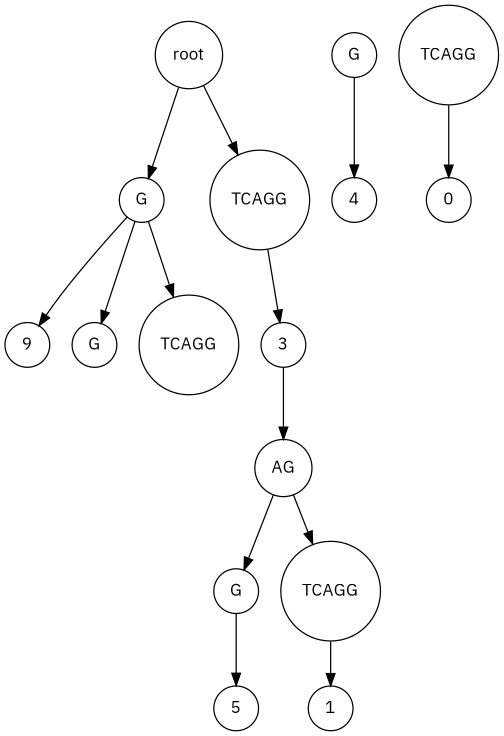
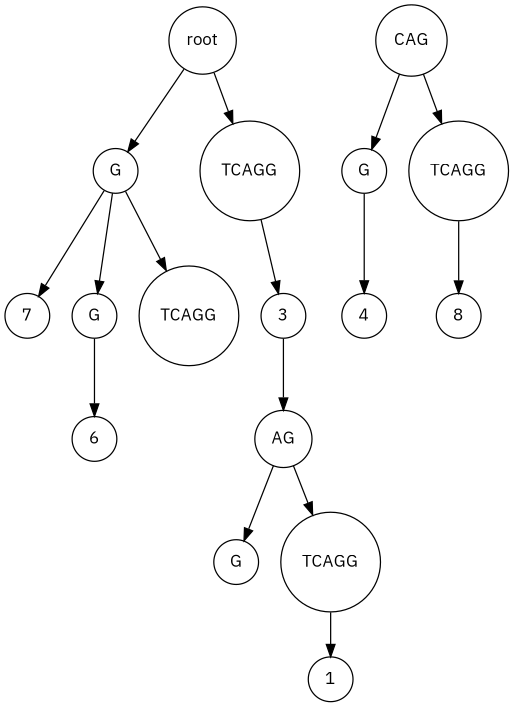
node "CAG": added
node "0": label "0" -> "8"
node "9": label "9" -> "7"
node "6": added
node "5": removed
